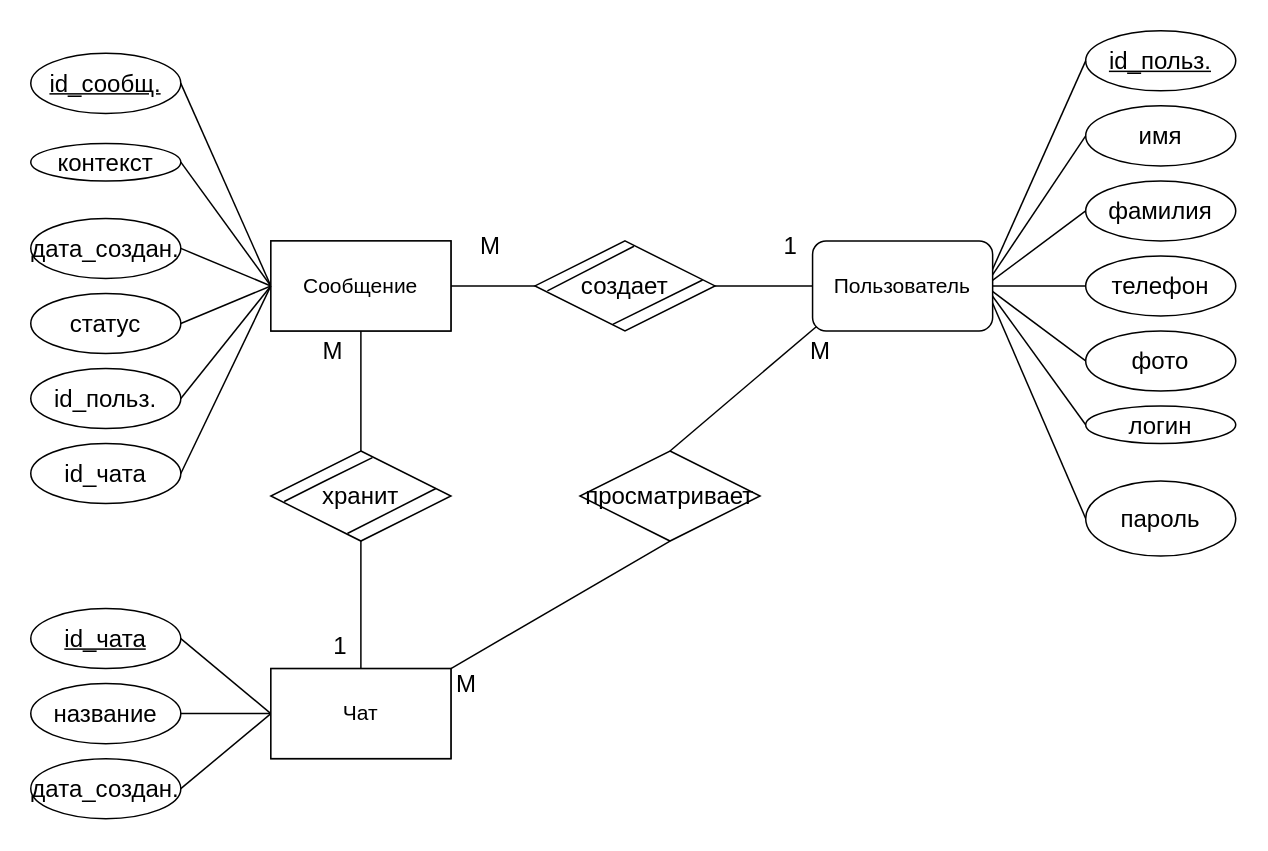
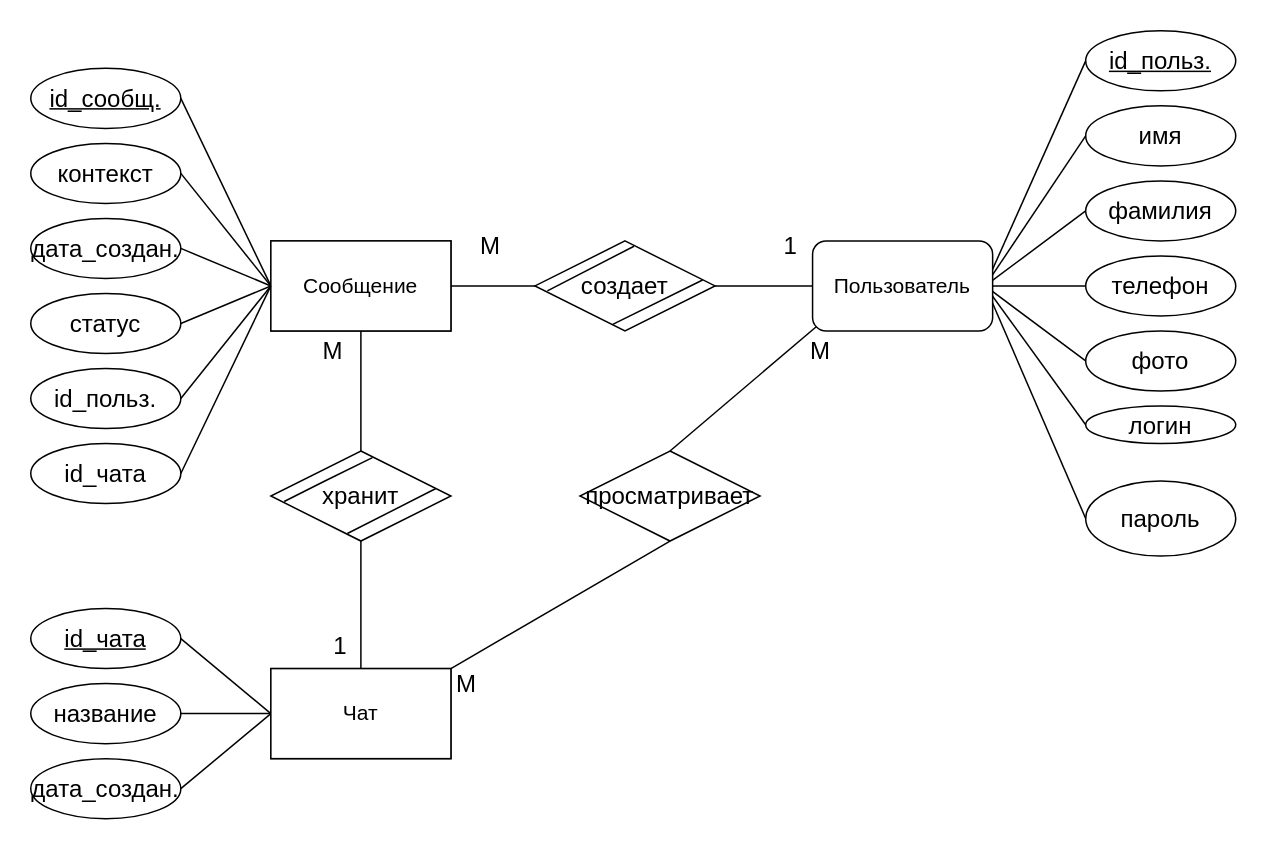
node "id_сообщ.": moved (106, 83) -> (106, 98)
node "контекст": size 150x38 -> 150x60
